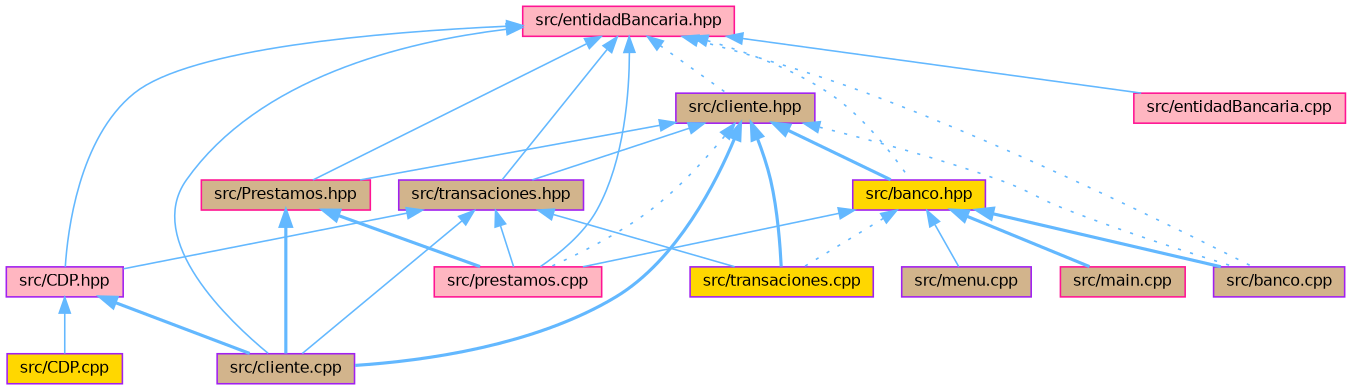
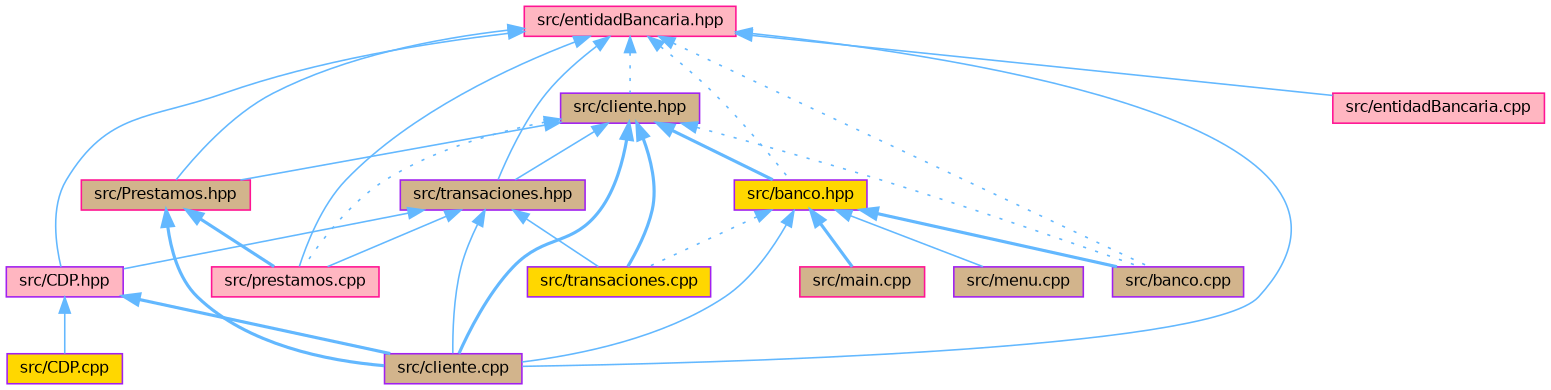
edge "src/prestamos.cpp" -> "src/banco.hpp": now "src/cliente.cpp" -> "src/banco.hpp"
